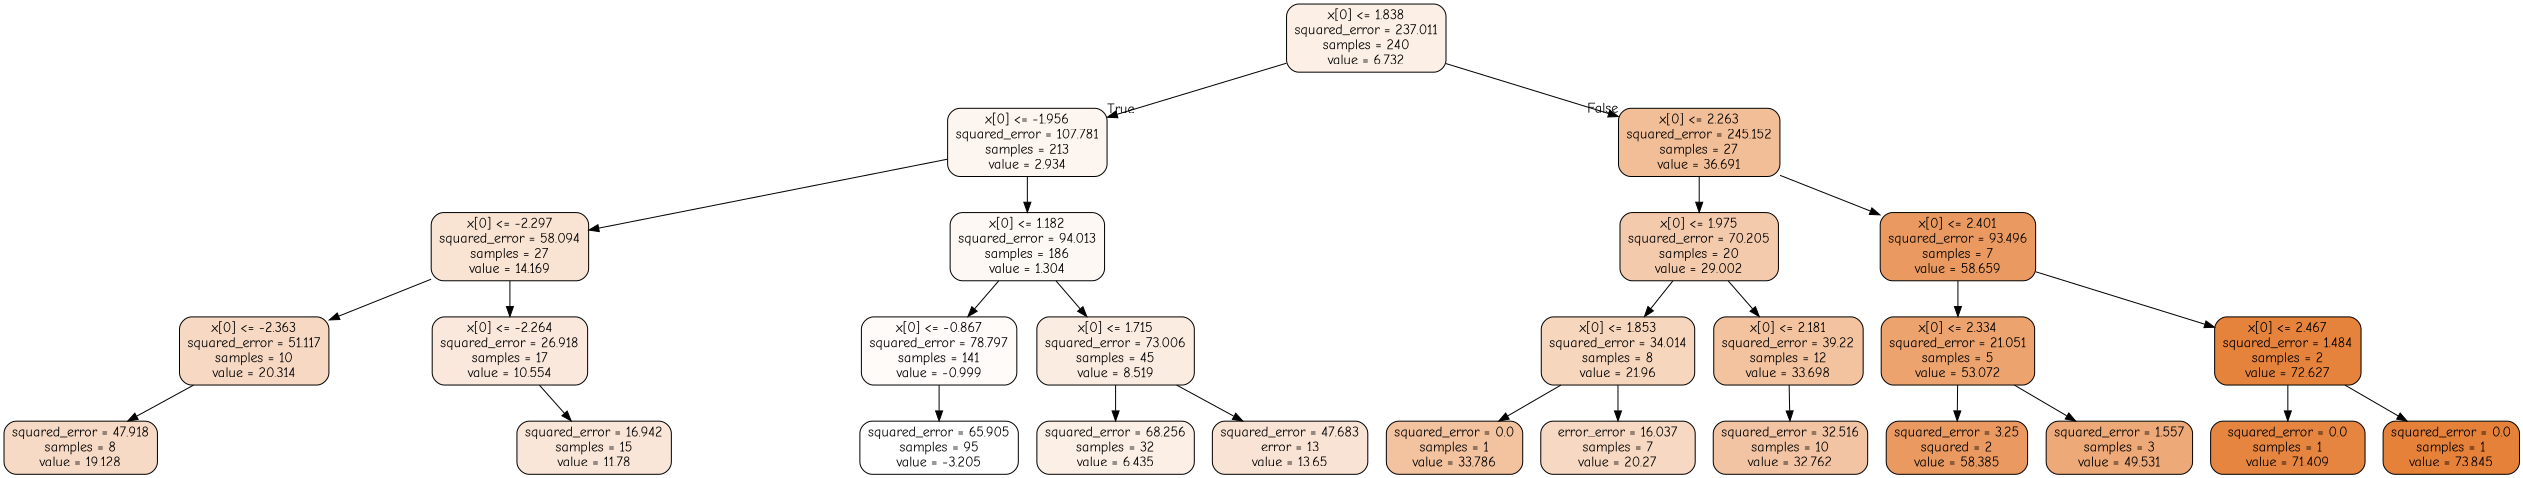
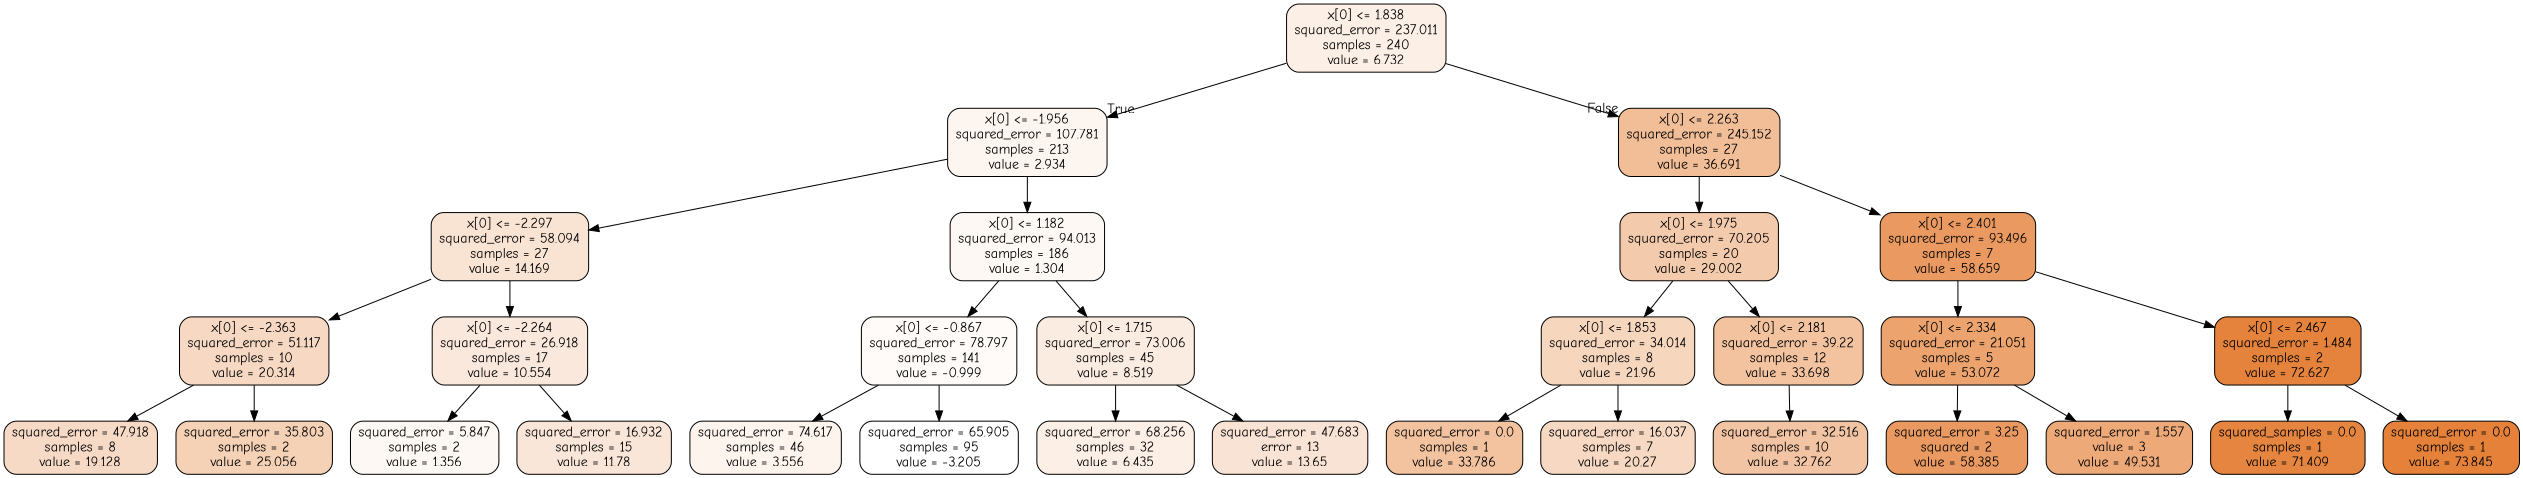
node "squared_error = 35.803 samples = 2 value = 25.056": added
node "squared_error = 5.847 samples = 2 value = 1.356": added
node "squared_error = 16.942 samples = 15 value = 11.78": label "squared_error = 16.942 samples = 15 value = 11.78" -> "squared_error = 16.932 samples = 15 value = 11.78"
node "squared_error = 74.617 samples = 46 value = 3.556": added
node "error_error = 16.037 samples = 7 value = 20.27": label "error_error = 16.037 samples = 7 value = 20.27" -> "squared_error = 16.037 samples = 7 value = 20.27"
node "squared_error = 1.557 samples = 3 value = 49.531": label "squared_error = 1.557 samples = 3 value = 49.531" -> "squared_error = 1.557 value = 3 value = 49.531"
node "squared_error = 0.0 samples = 1 value = 71.409": label "squared_error = 0.0 samples = 1 value = 71.409" -> "squared_samples = 0.0 samples = 1 value = 71.409"
